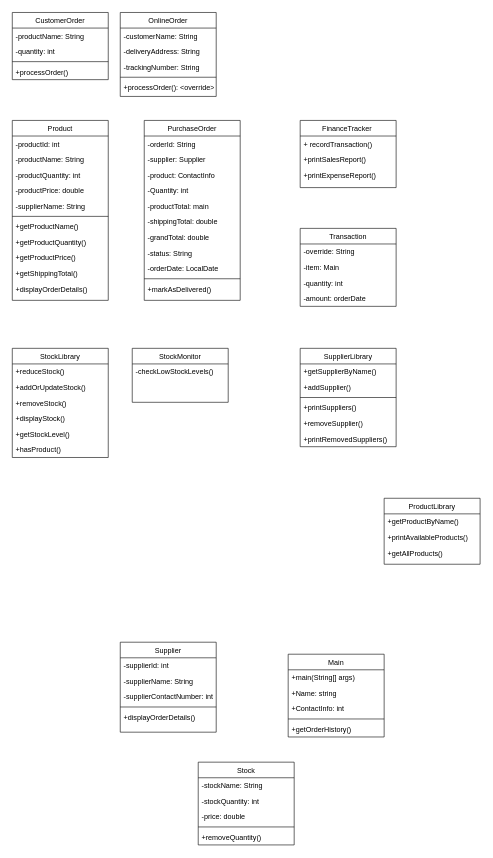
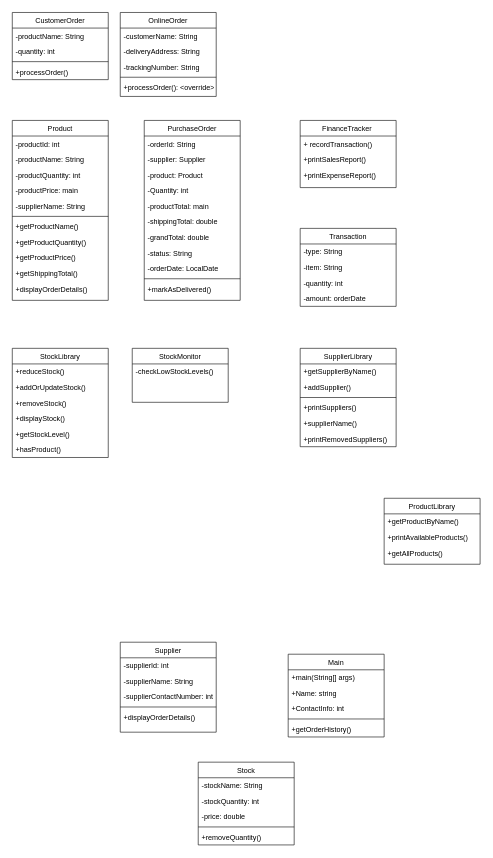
node "-product: ContactInfo": label "-product: ContactInfo" -> "-product: Product"
node "-productPrice: double": label "-productPrice: double" -> "-productPrice: main"
node "-override: String": label "-override: String" -> "-type: String"
node "-item: Main": label "-item: Main" -> "-item: String"
node "+removeSupplier()": label "+removeSupplier()" -> "+supplierName()"
